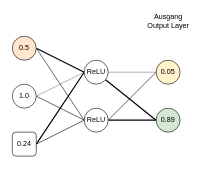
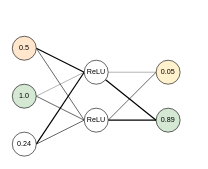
node "Ausgang Output Layer": removed
node "1.0": fillcolor #ffffff -> #d5e8d4
node "0.24": shape rounded rectangle -> ellipse
